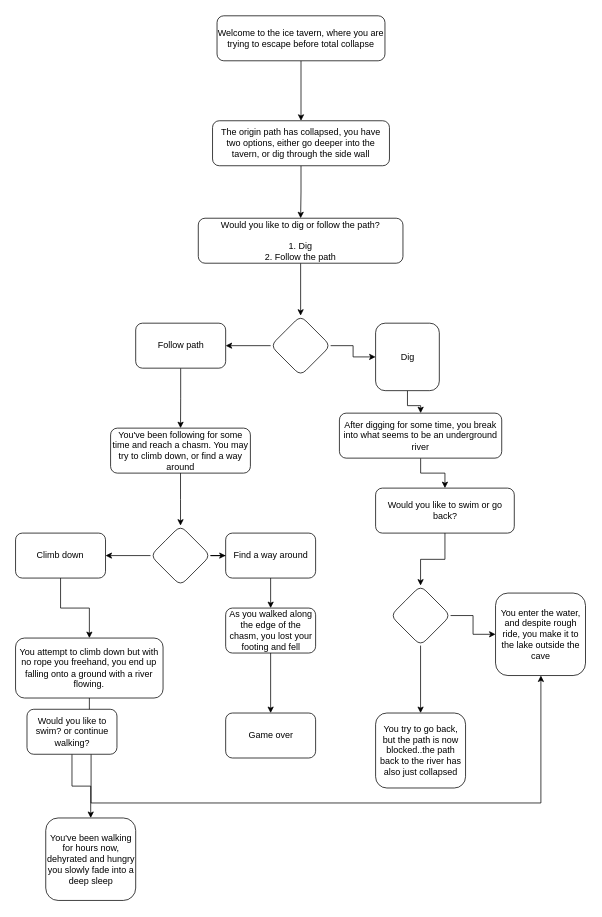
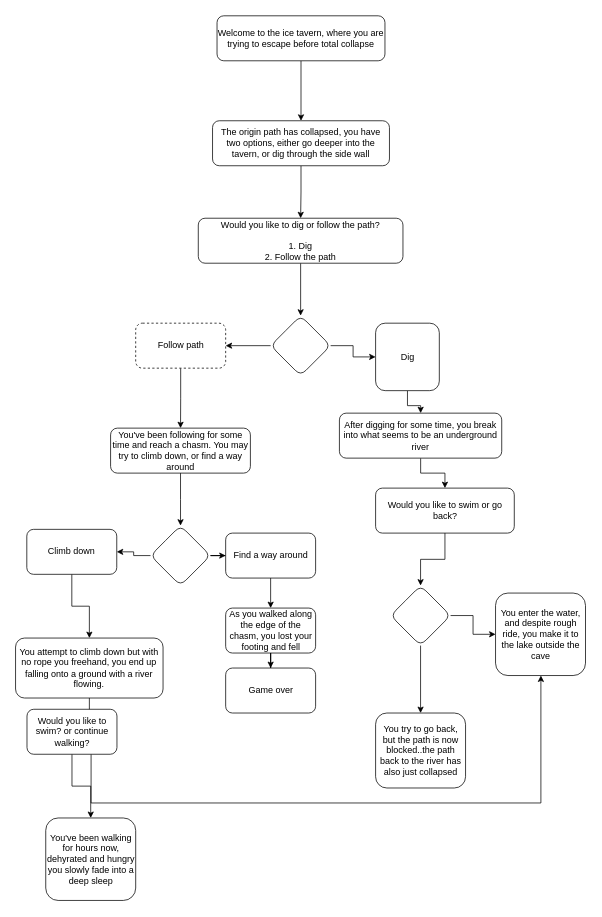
node "Follow path": style solid -> dashed
node "Climb down": moved (61, 555) -> (72, 552)
node "Game over": moved (271, 735) -> (271, 690)
